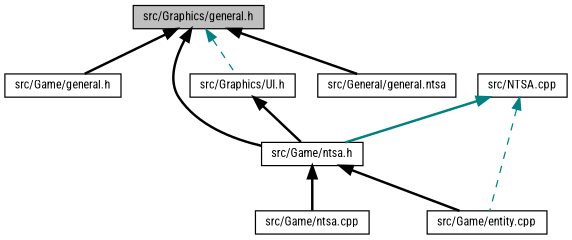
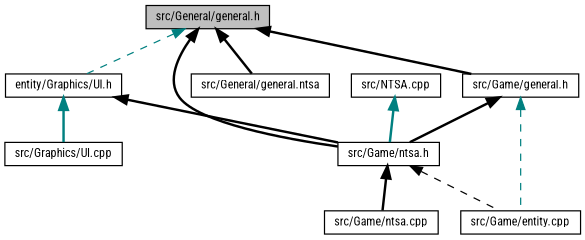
node "src/Graphics/general.h": label "src/Graphics/general.h" -> "src/General/general.h"
node "src/Graphics/UI.h": label "src/Graphics/UI.h" -> "entity/Graphics/UI.h"
edge "src/Game/ntsa.h" -> "src/Game/general.h": added
node "src/Graphics/UI.cpp": added
edge "src/Game/entity.cpp" -> "src/NTSA.cpp": now "src/Game/entity.cpp" -> "src/Game/general.h"
edge "src/Game/entity.cpp" -> "src/Game/ntsa.h": style bold -> dashed
